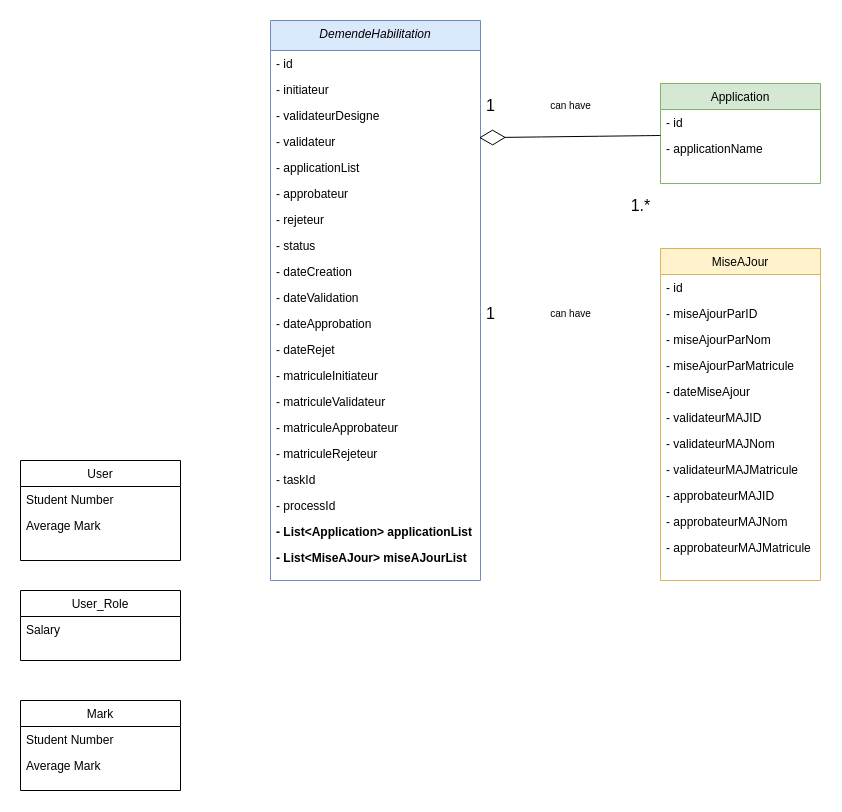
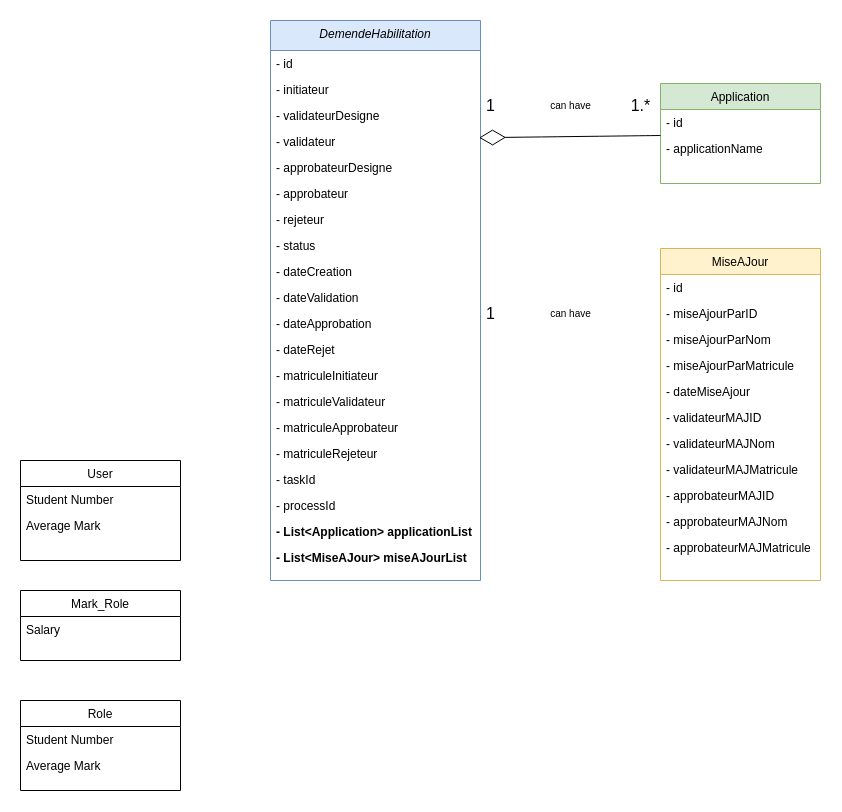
node "- applicationList": label "- applicationList" -> "- approbateurDesigne"
node "1.*": moved (641, 206) -> (641, 106)
node "User_Role": label "User_Role" -> "Mark_Role"
node "Mark": label "Mark" -> "Role"
